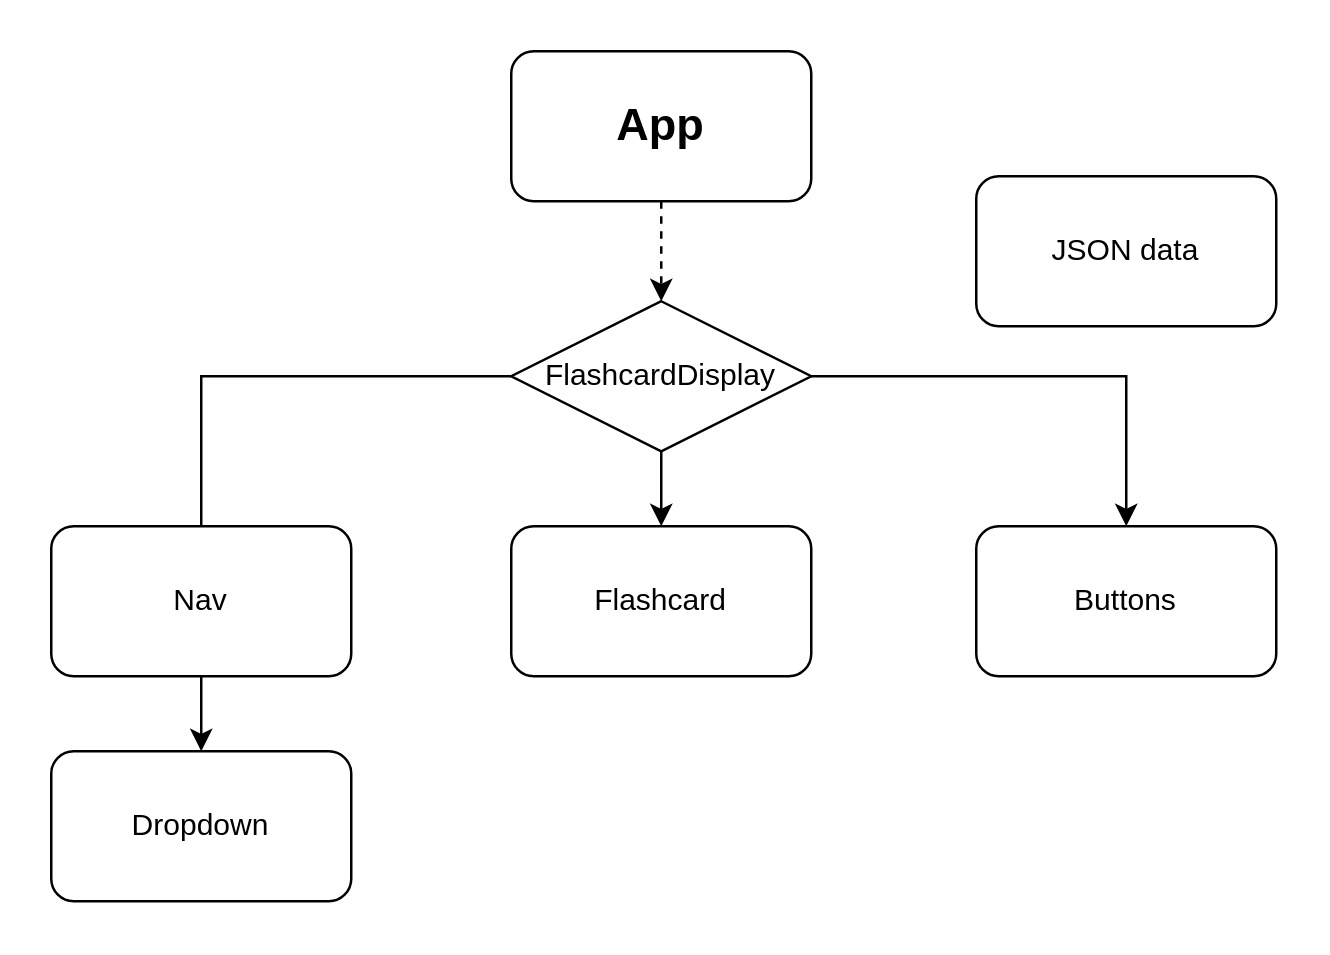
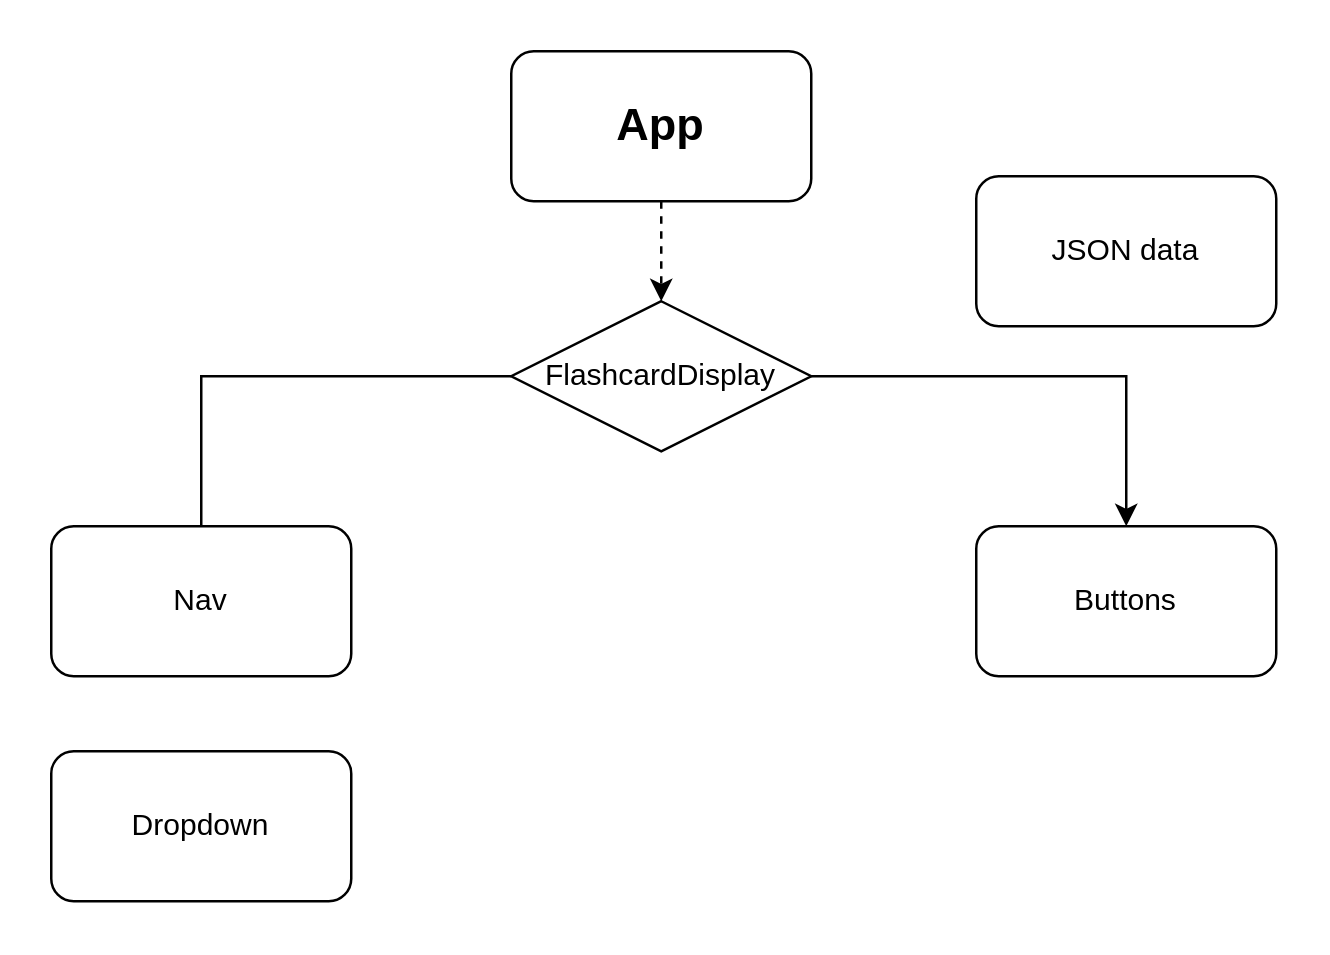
edge "FlashcardDisplay" -> "Flashcard": removed
node "Flashcard": removed
edge "Nav" -> "Dropdown": removed
